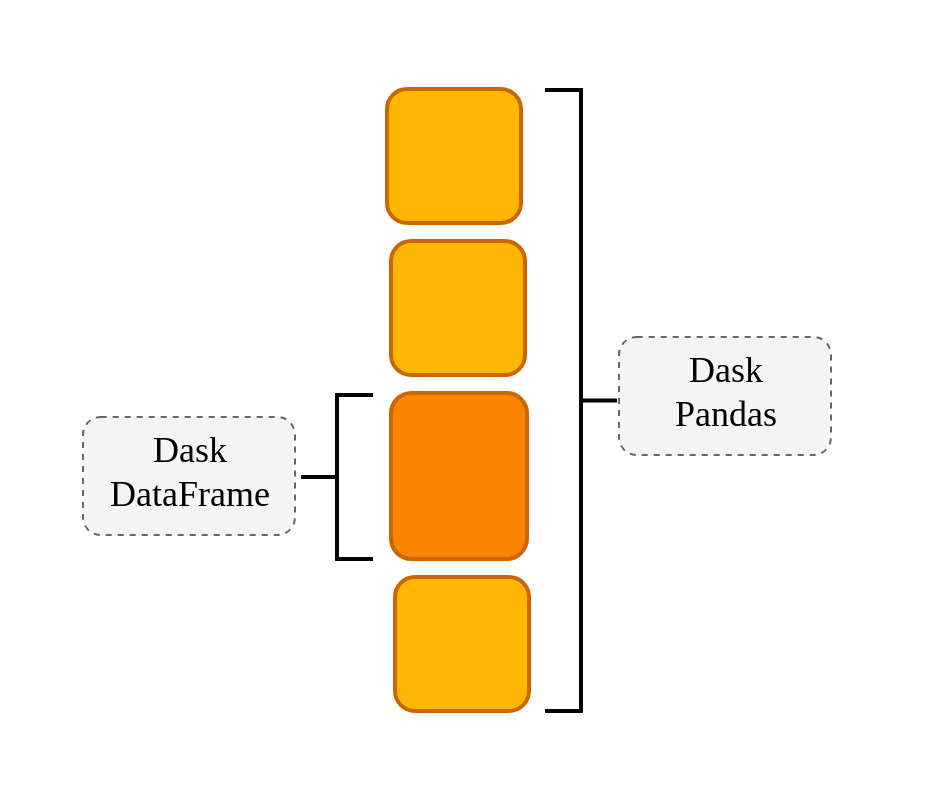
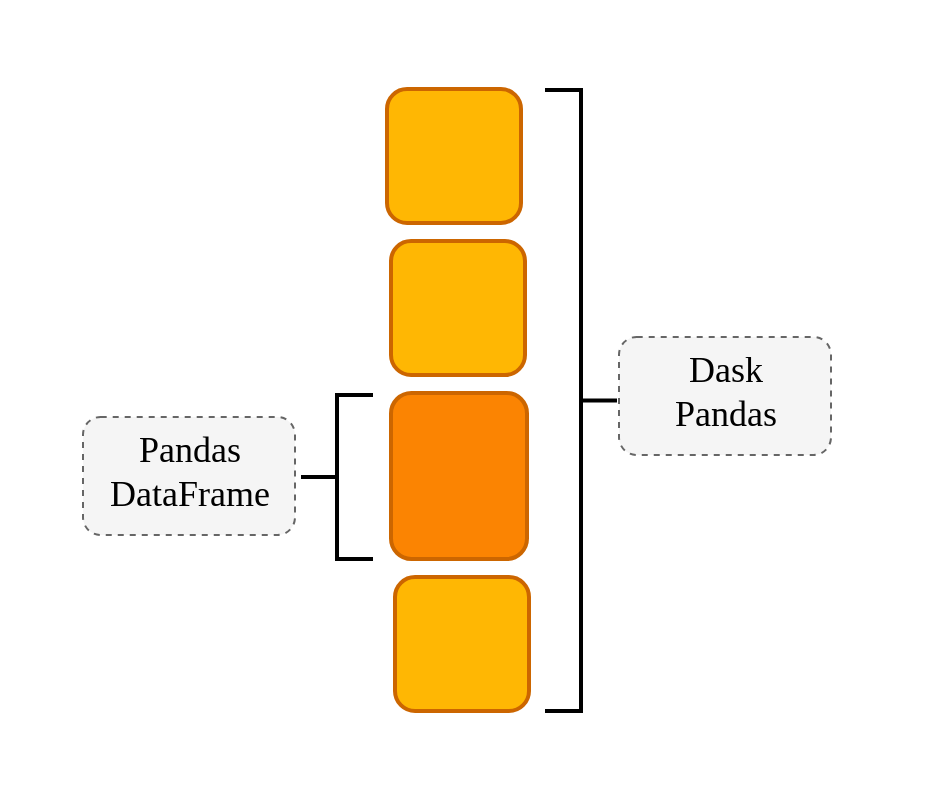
node "Dask DataFrame": label "Dask DataFrame" -> "Pandas DataFrame"
